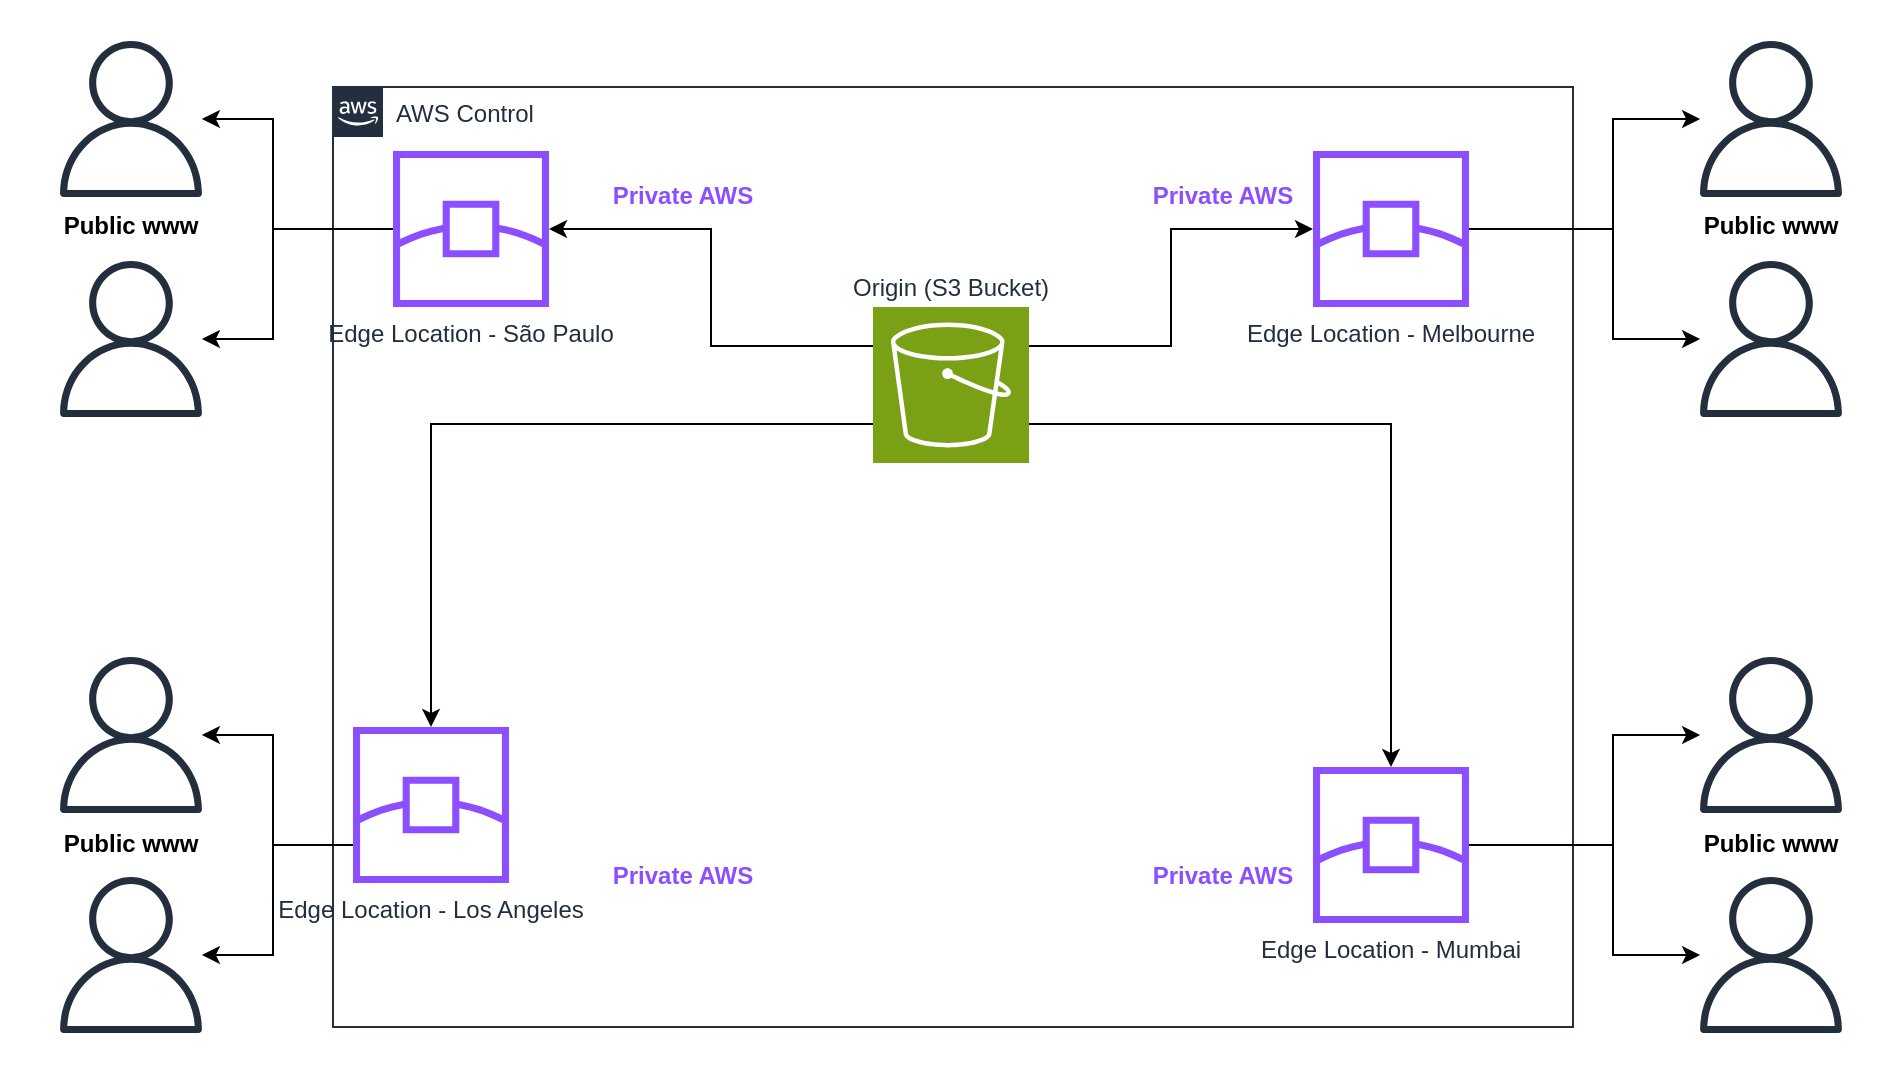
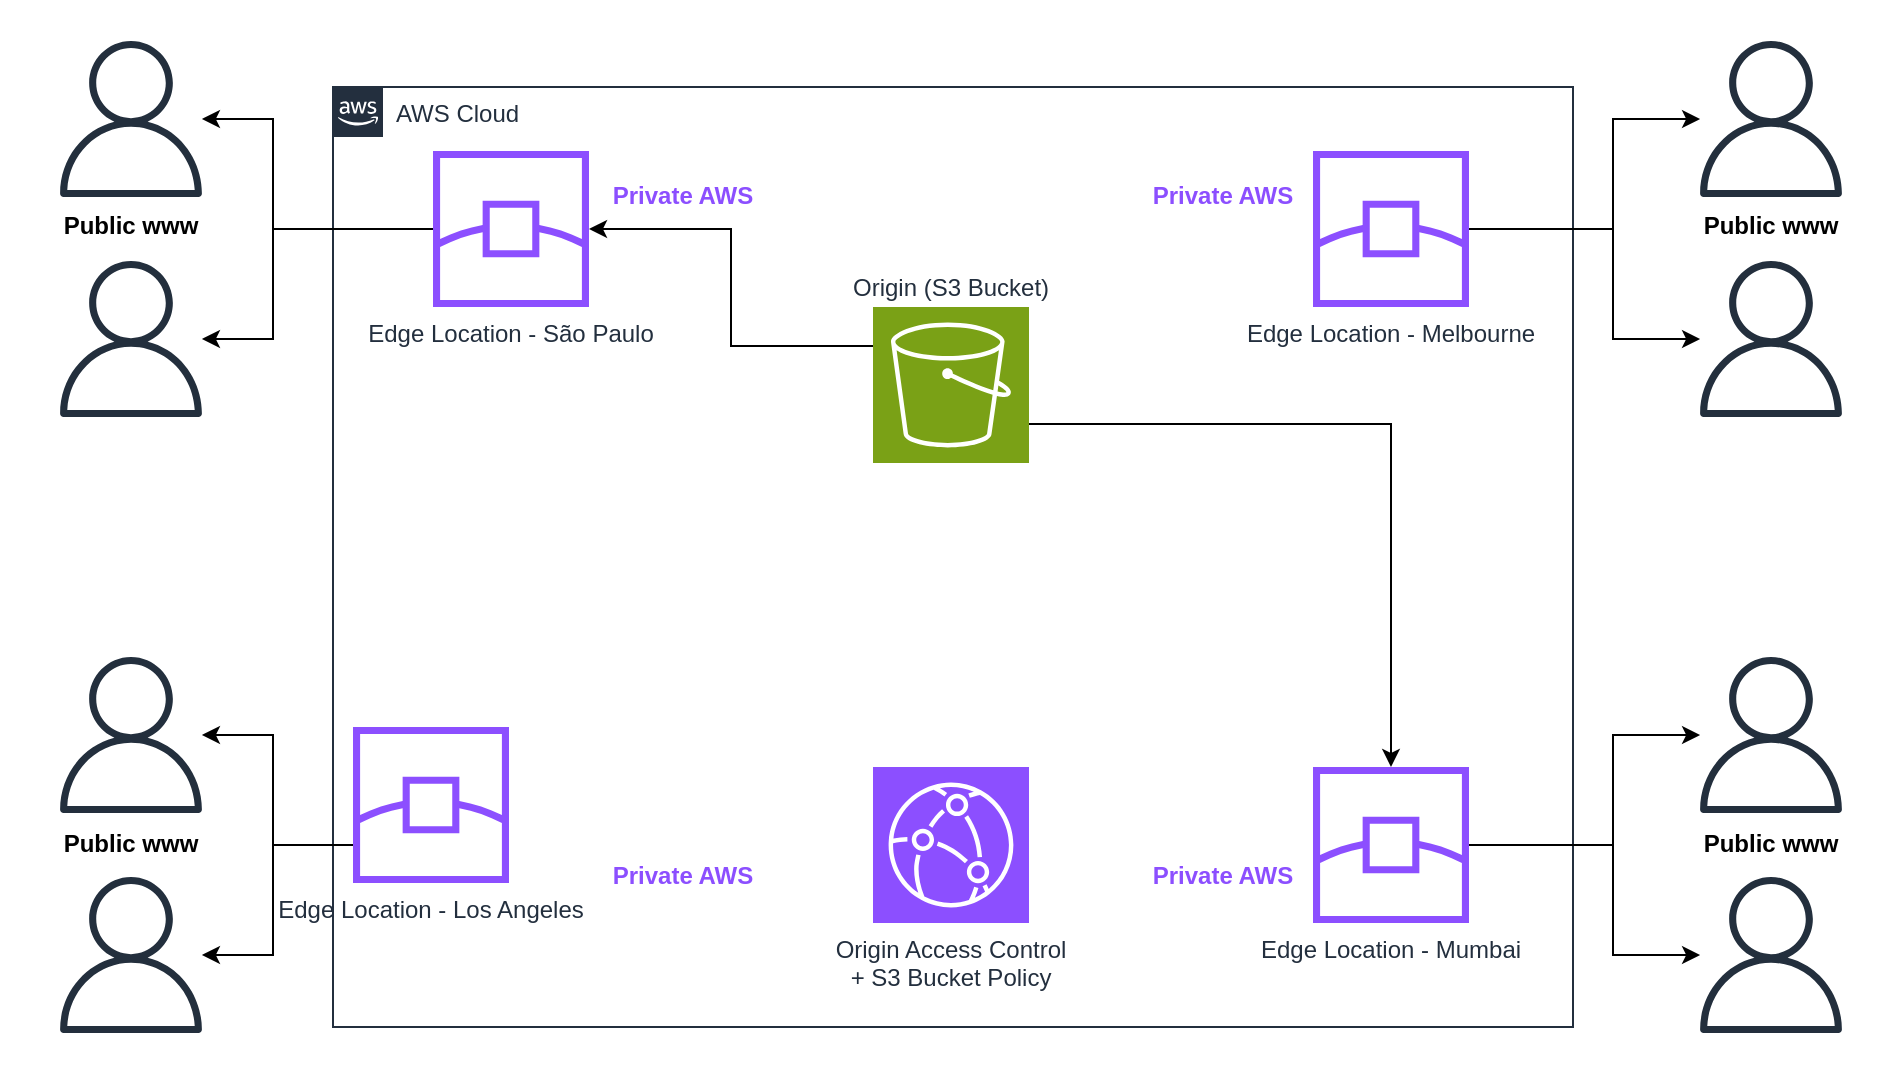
node "AWS Control": label "AWS Control" -> "AWS Cloud"
node "Edge Location - São Paulo": moved (471, 229) -> (511, 229)
edge "Origin (S3 Bucket)" -> "Edge Location - Melbourne": removed
edge "Origin (S3 Bucket)" -> "Edge Location - Los Angeles": removed
node "Origin Access Control + S3 Bucket Policy": added
